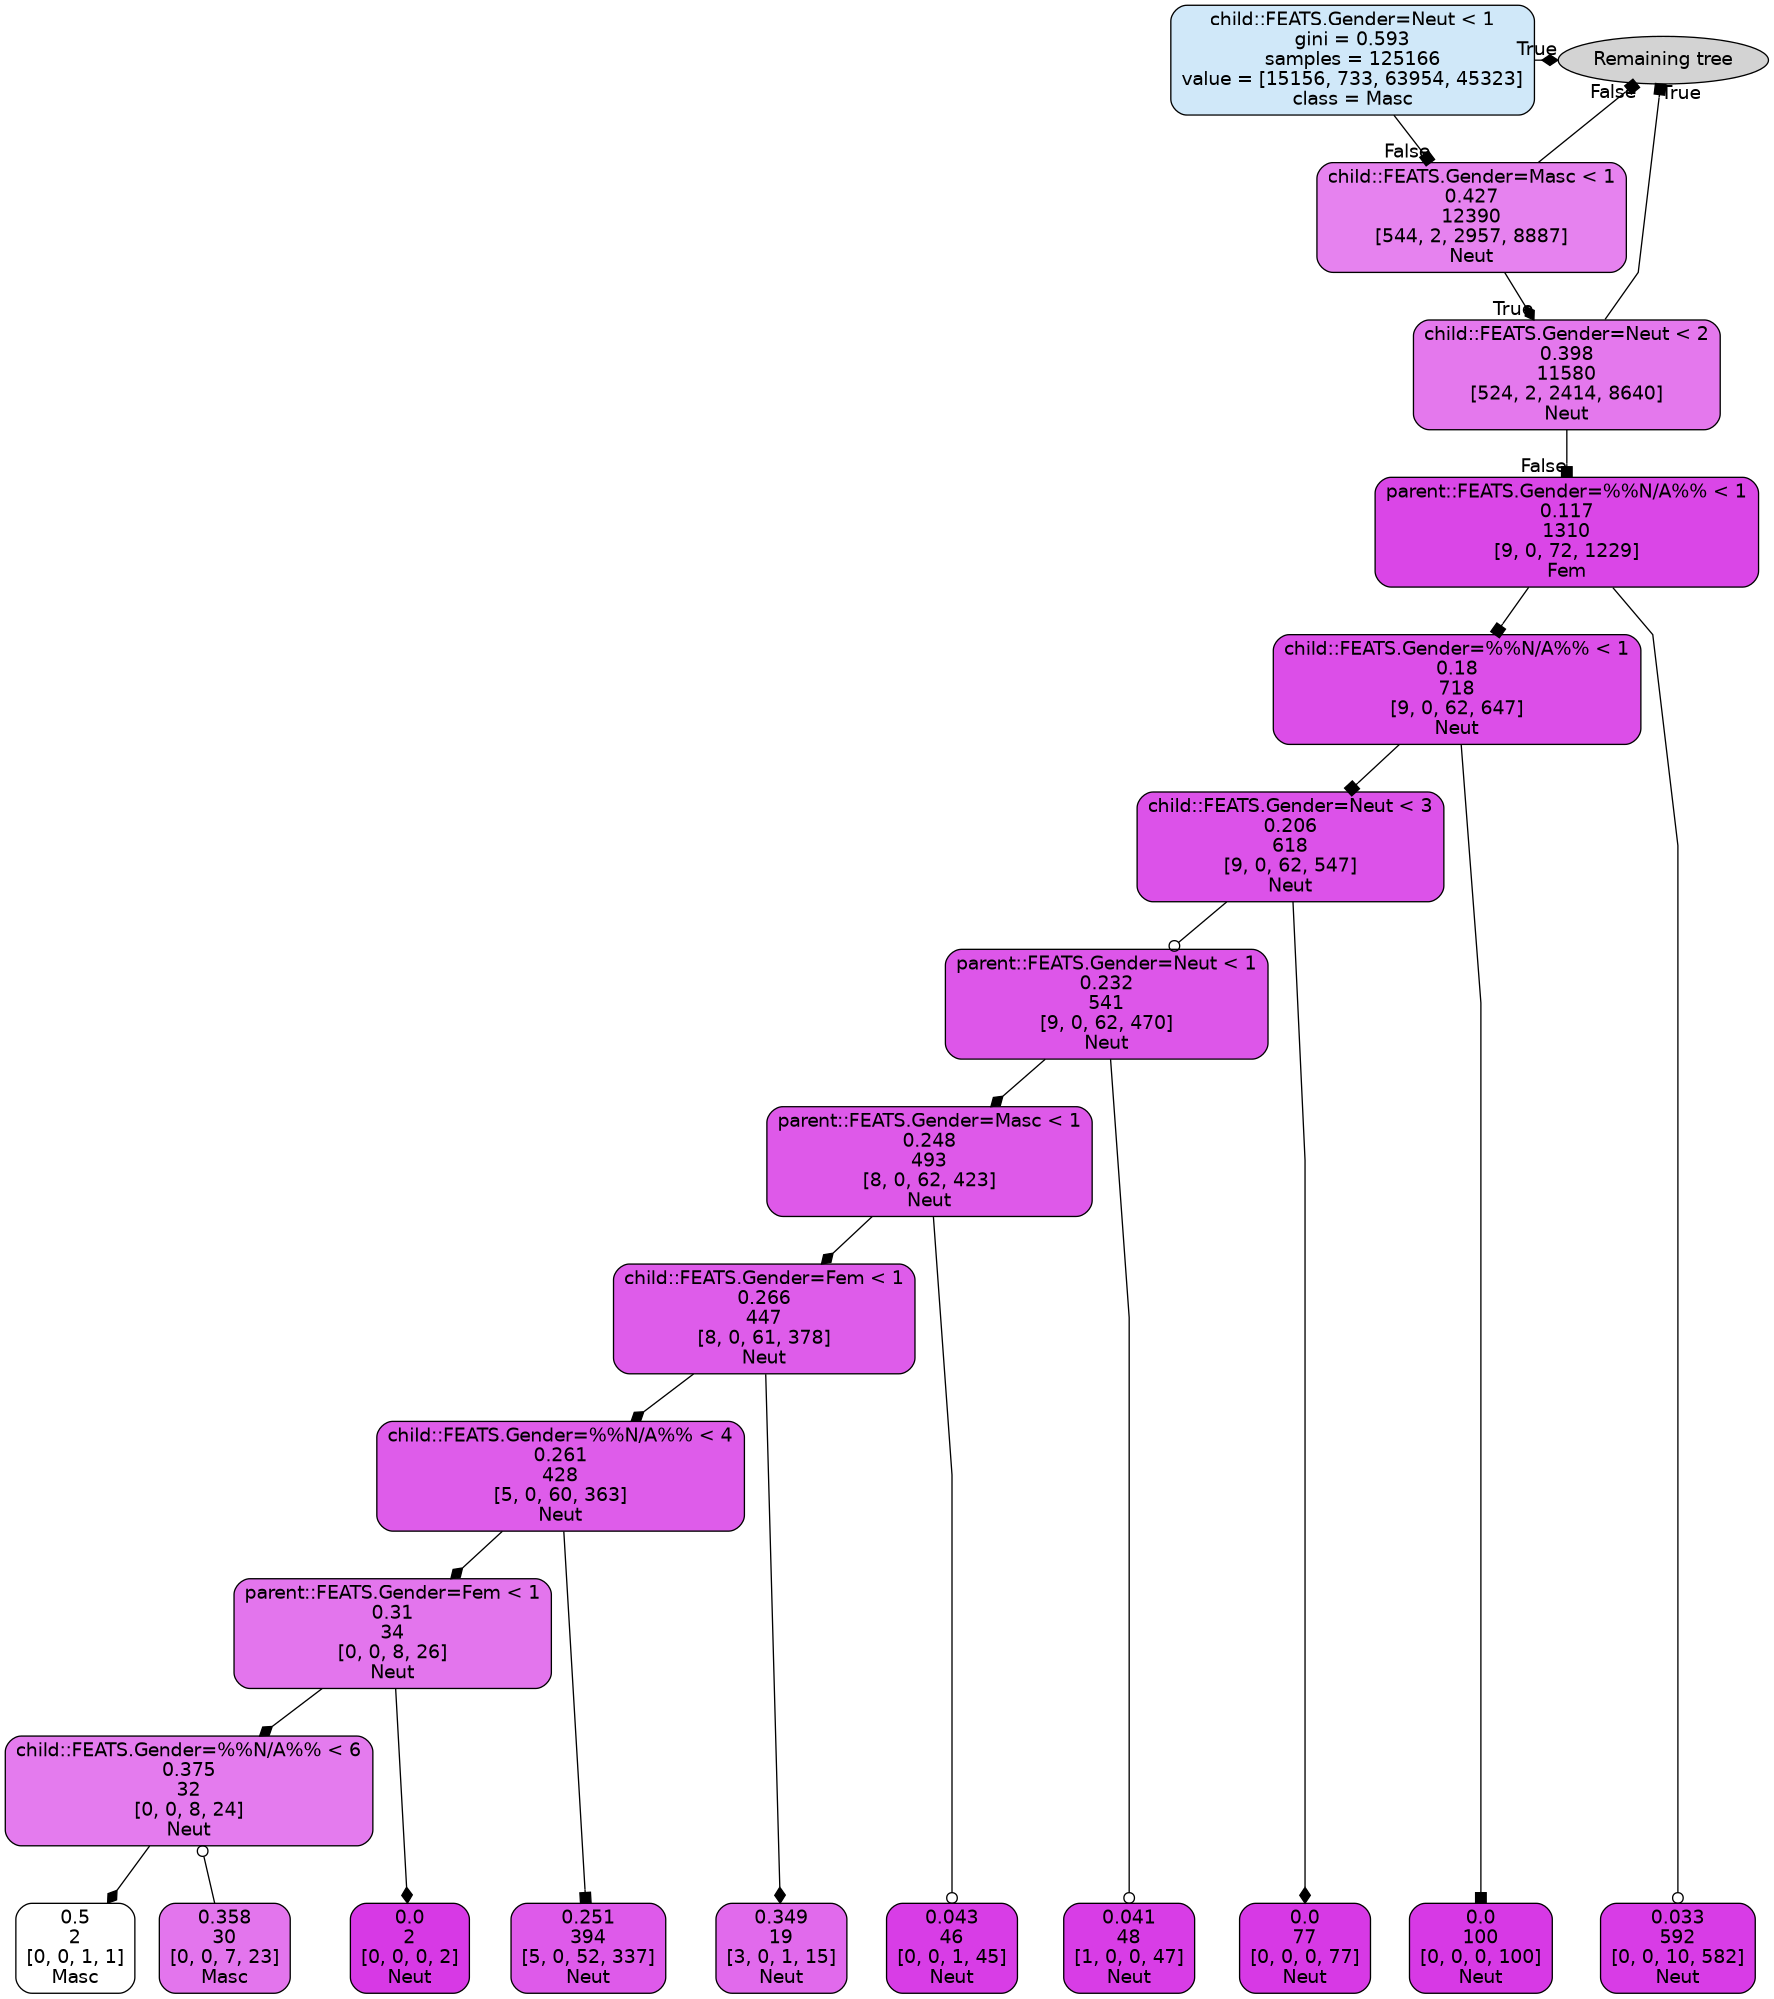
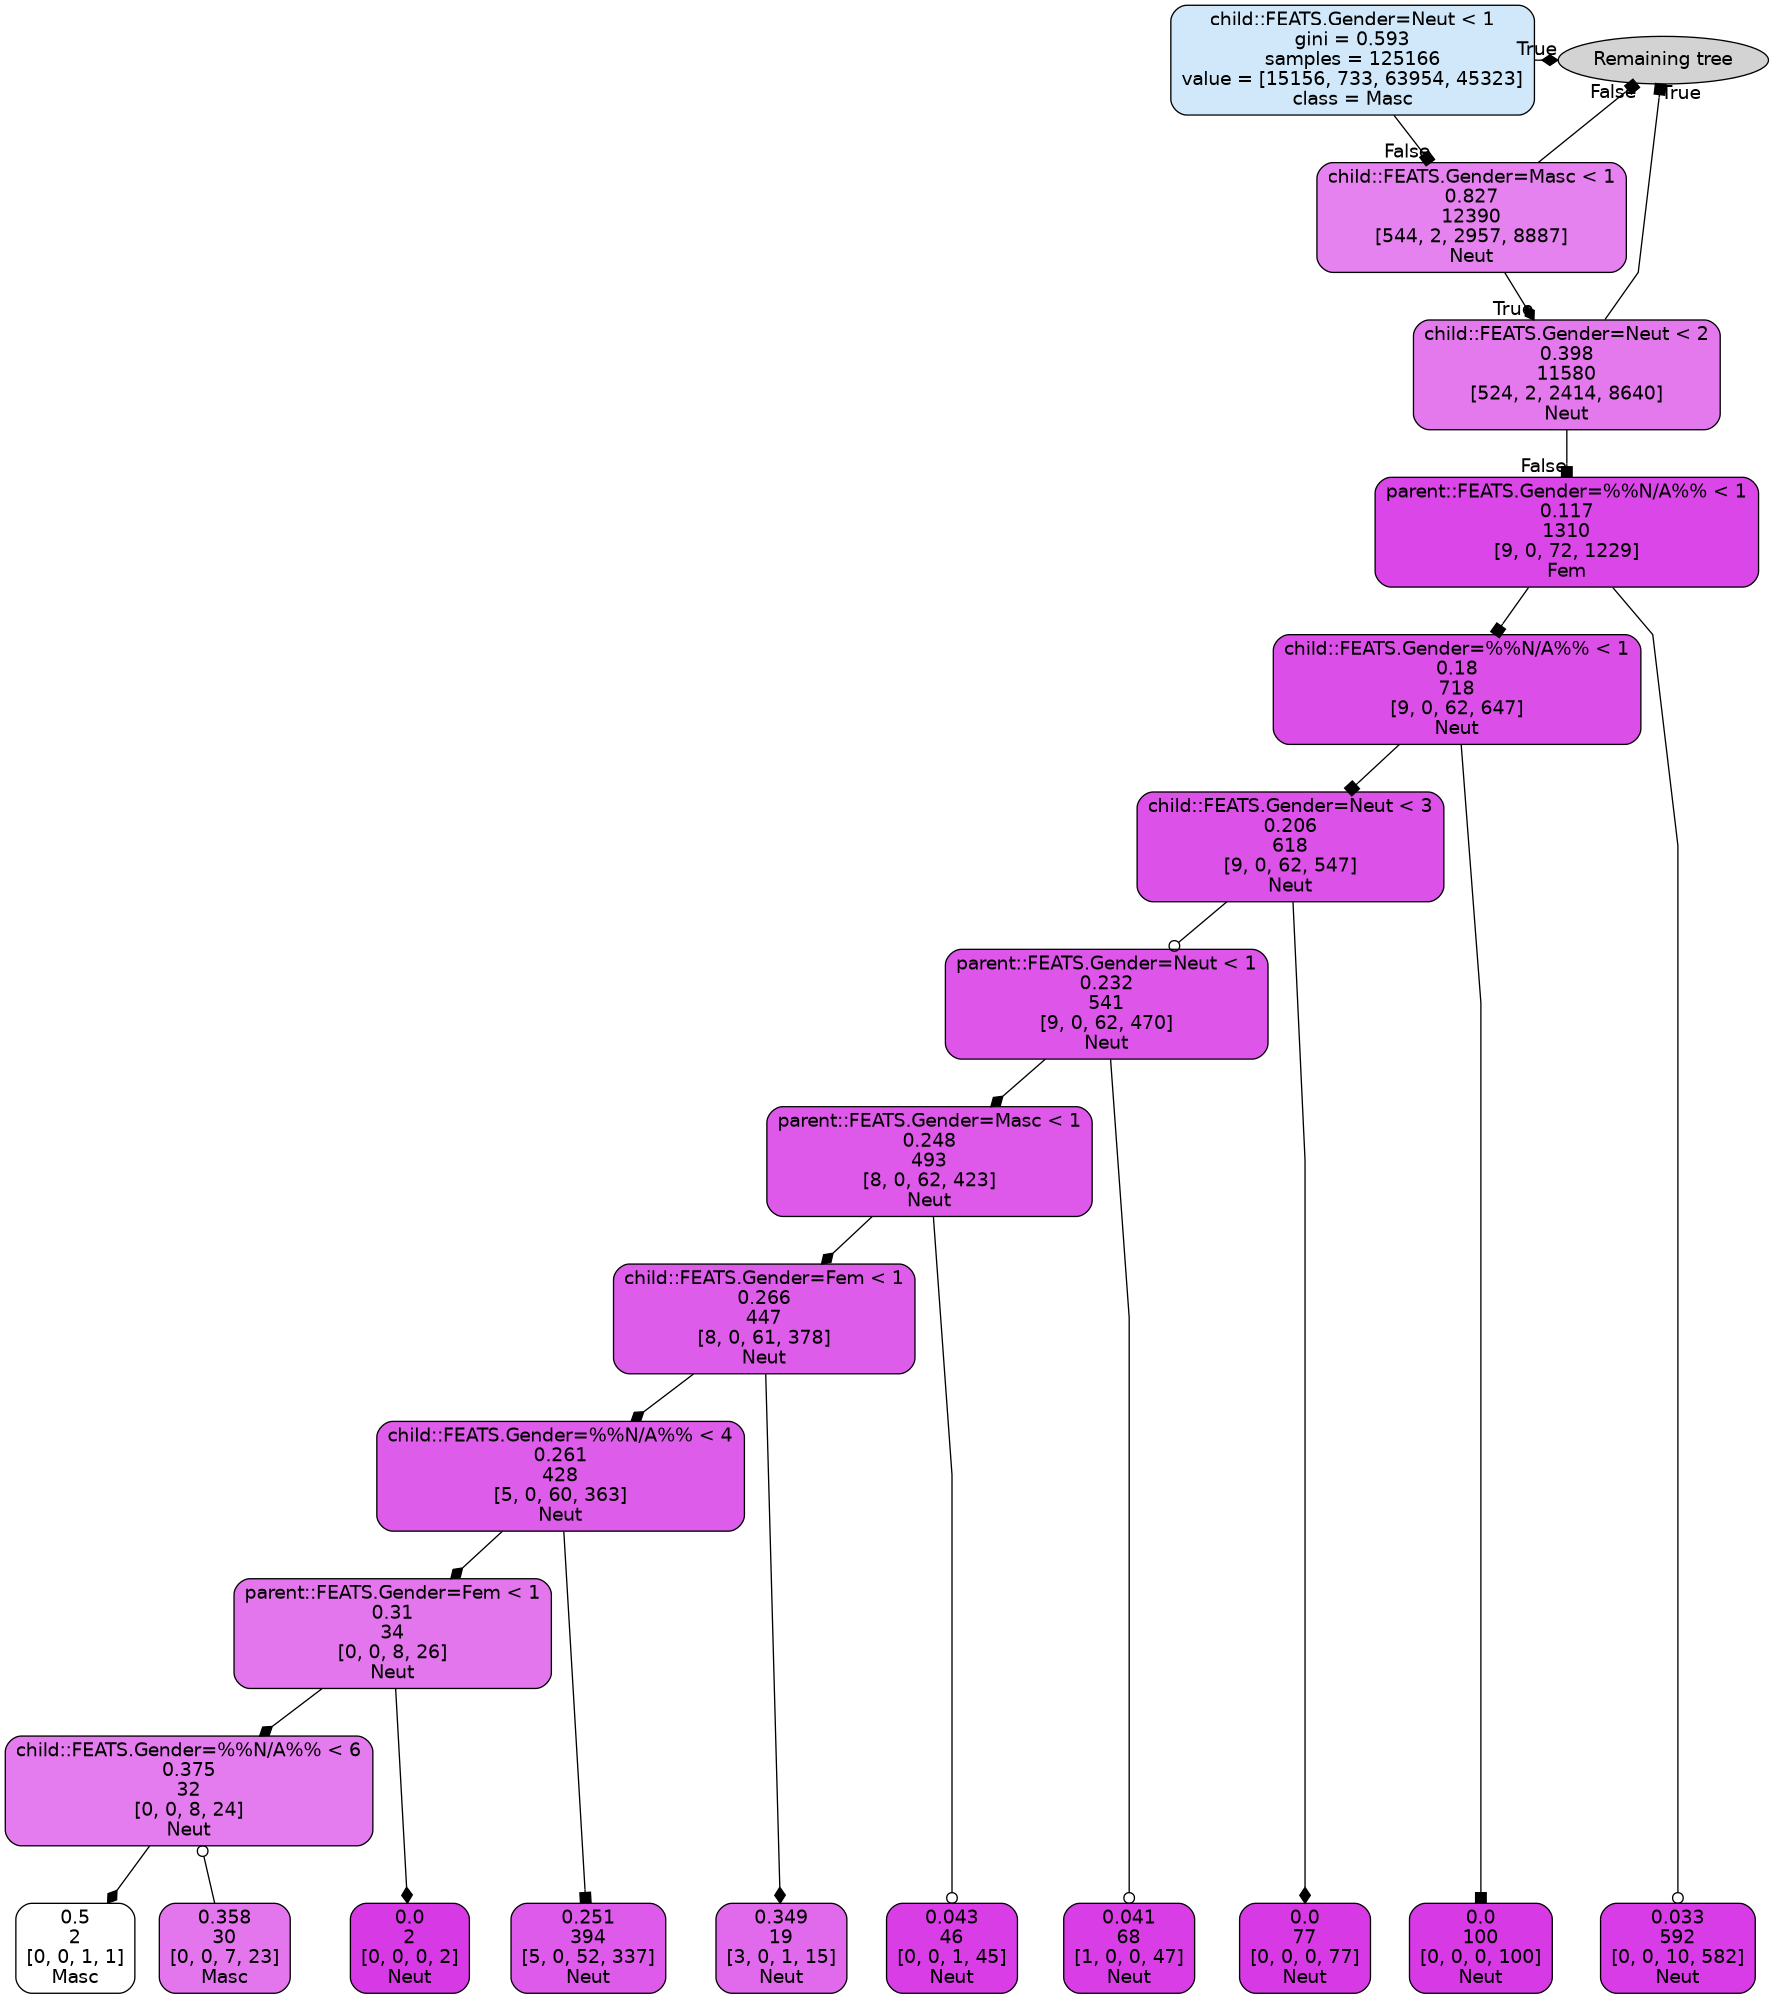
node "child::FEATS.Gender=Masc < 1": text "0.427" -> "0.827"
node "0.041": text "48" -> "68"
